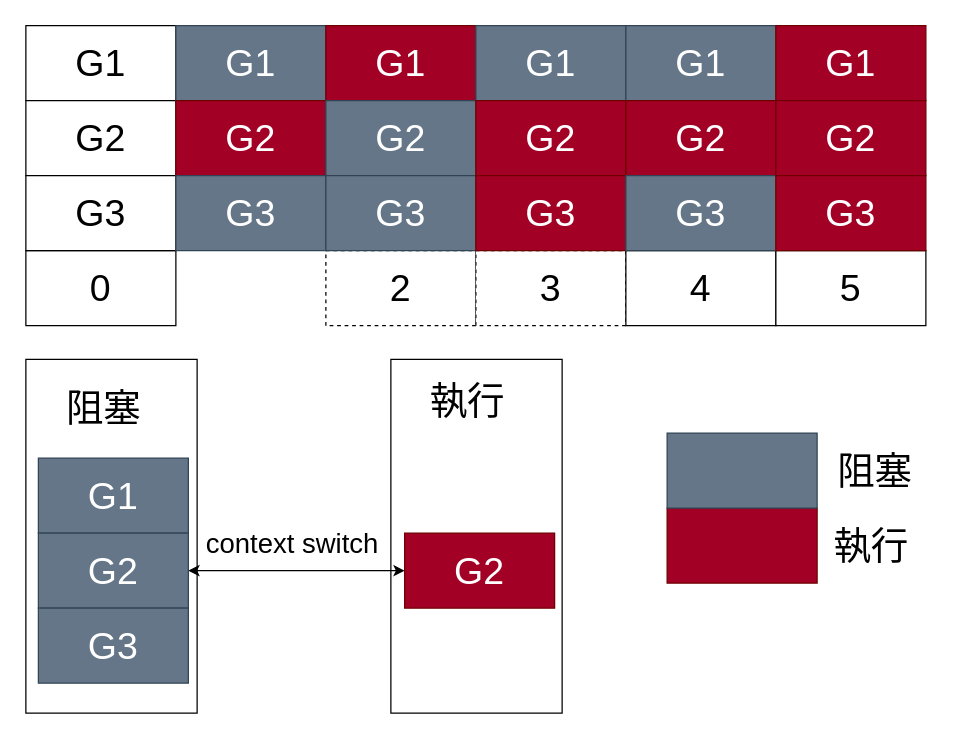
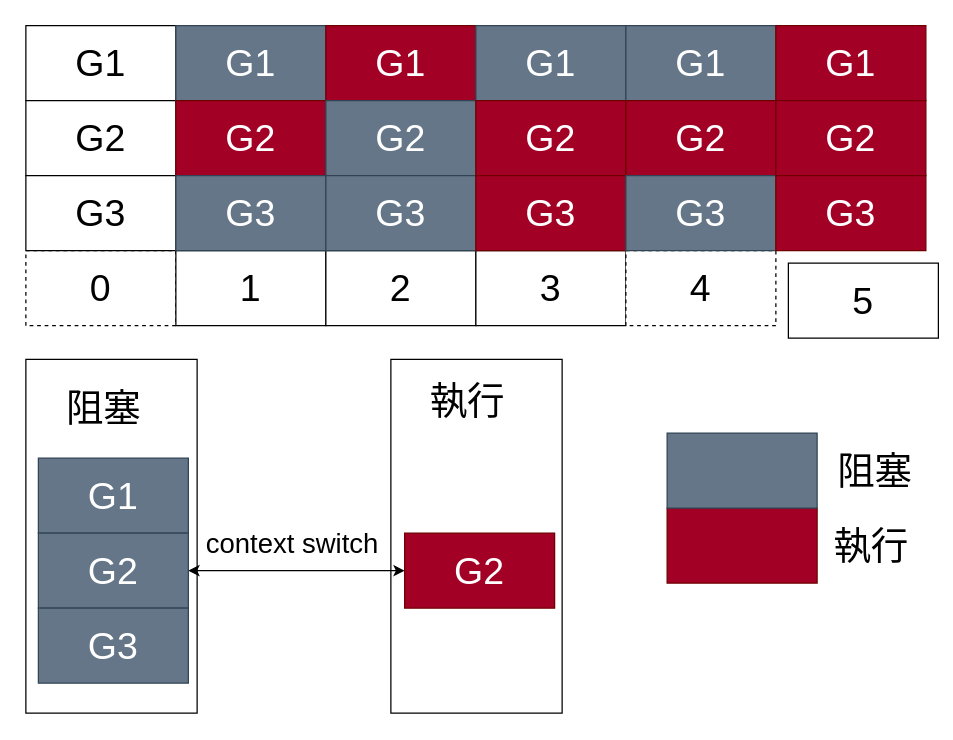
node "0": style solid -> dashed
node "1": added
node "2": style dashed -> solid
node "3": style dashed -> solid
node "4": style solid -> dashed
node "5": moved (851, 288) -> (863, 301)
